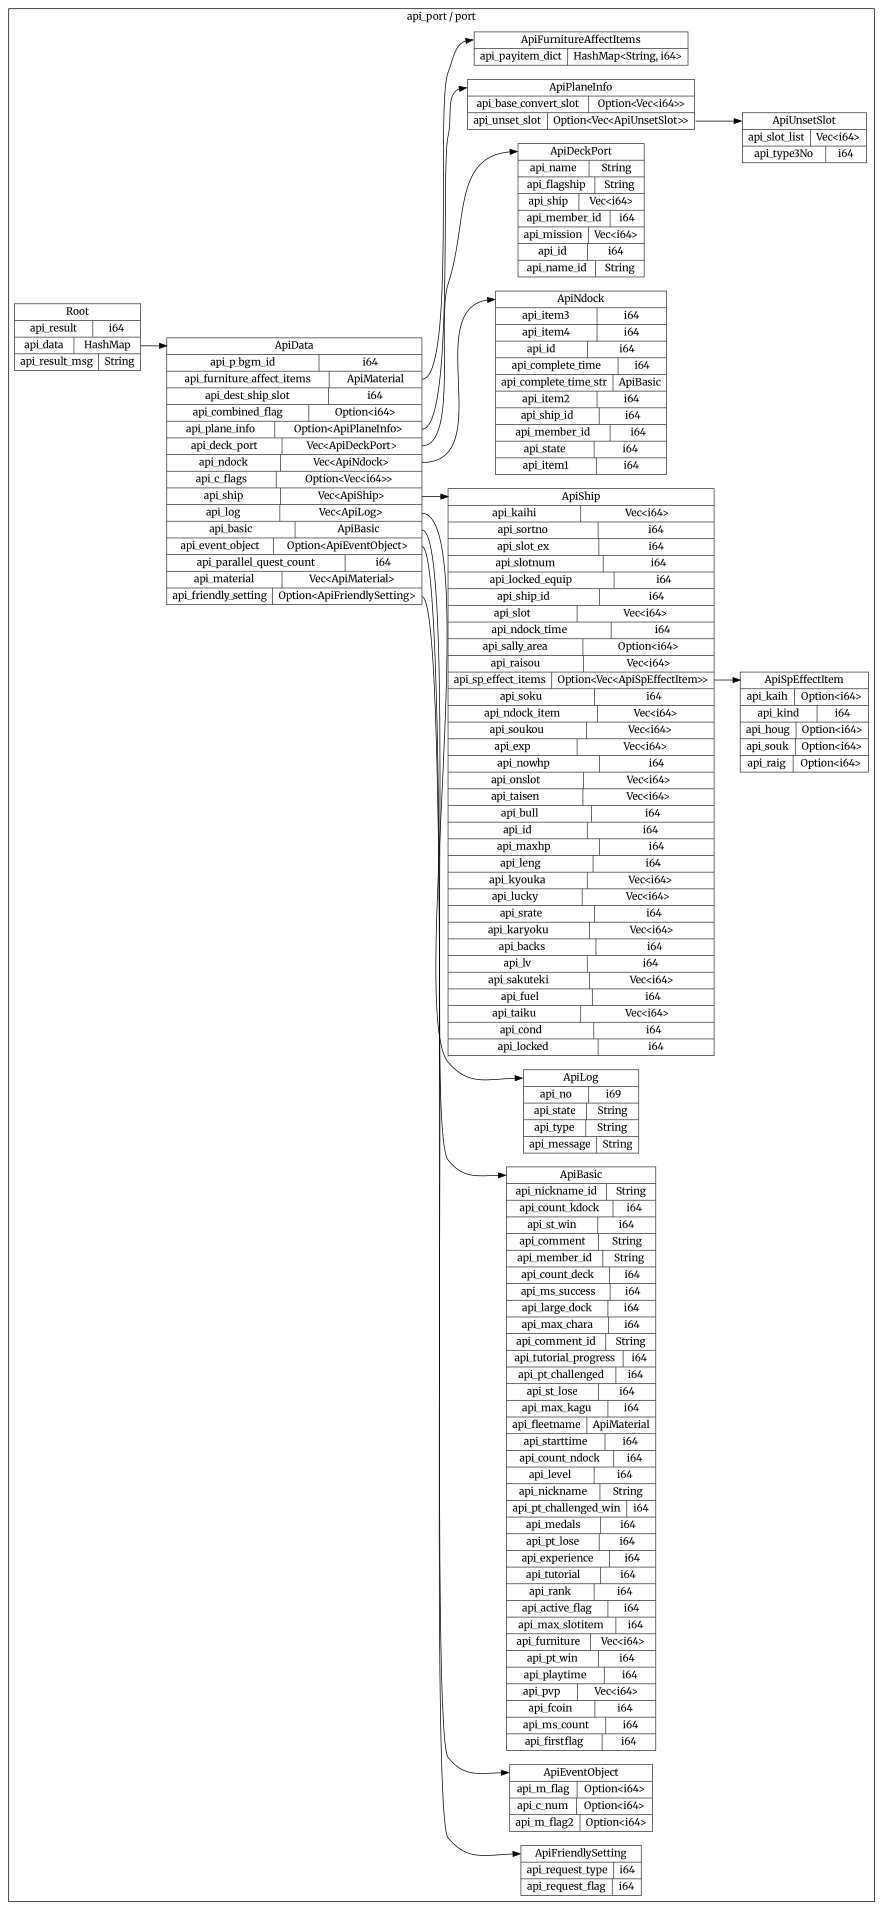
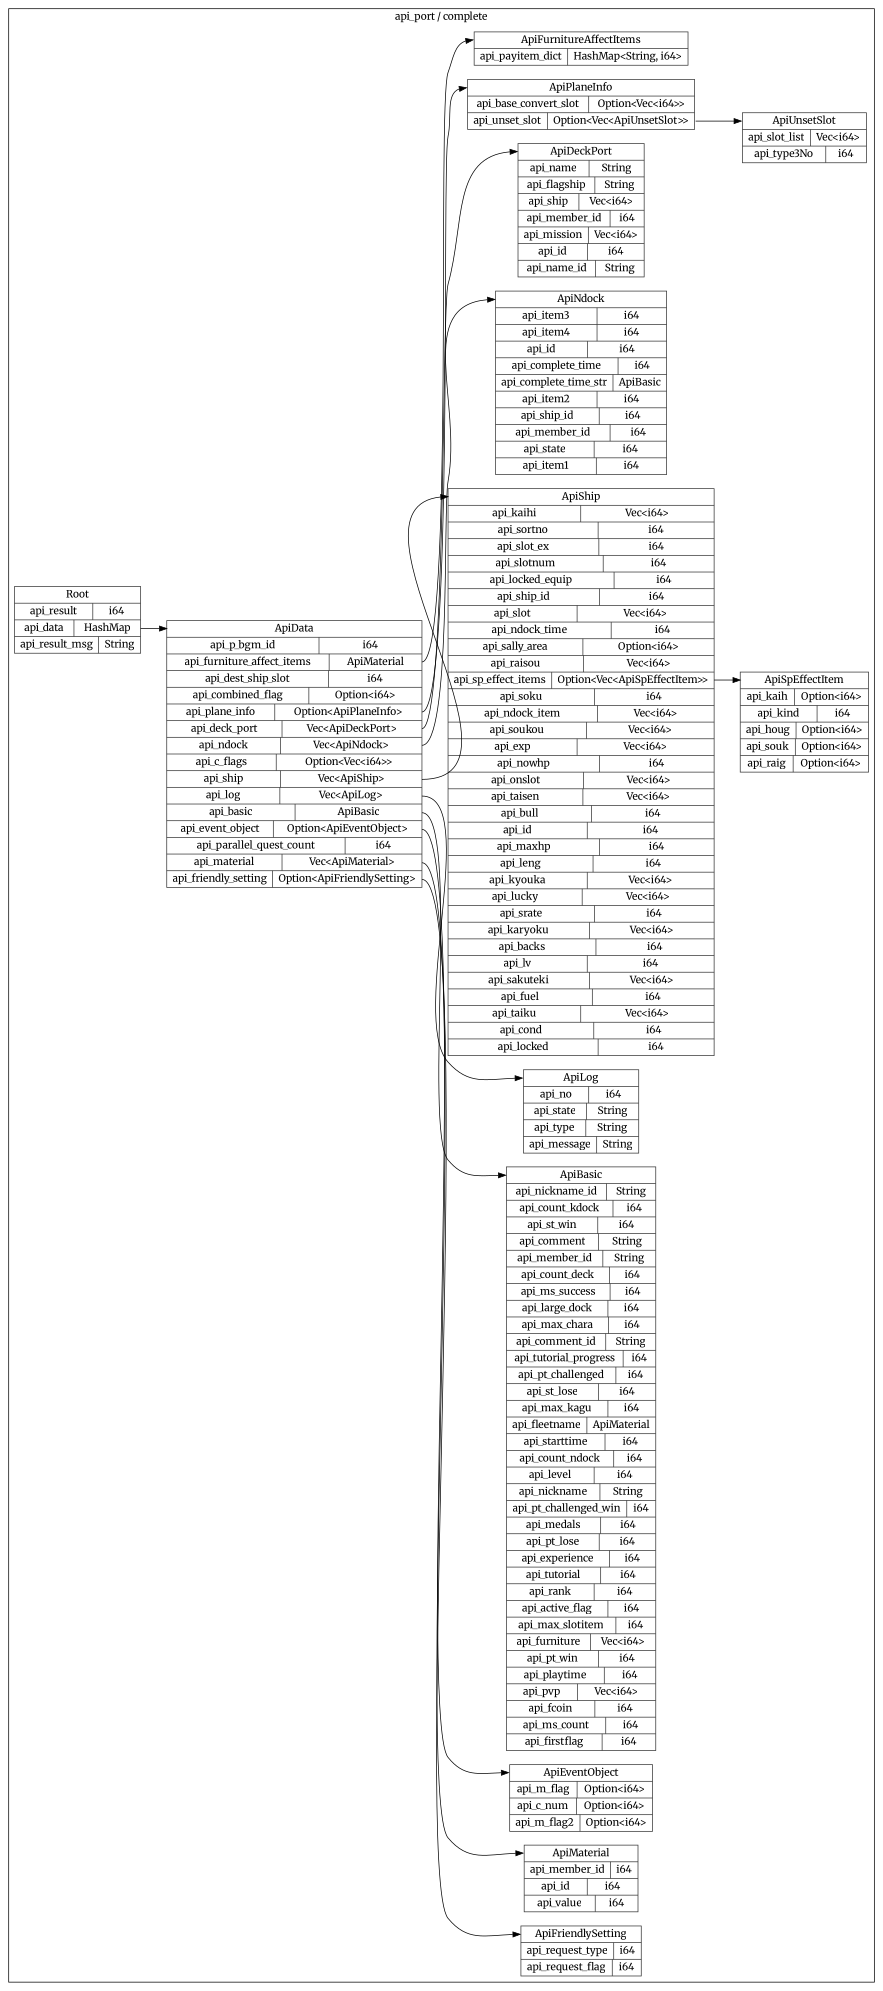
cluster "api_port / port": label "api_port / port" -> "api_port / complete"
node "ApiLog": text "i69" -> "i64"
node "ApiMaterial": added
